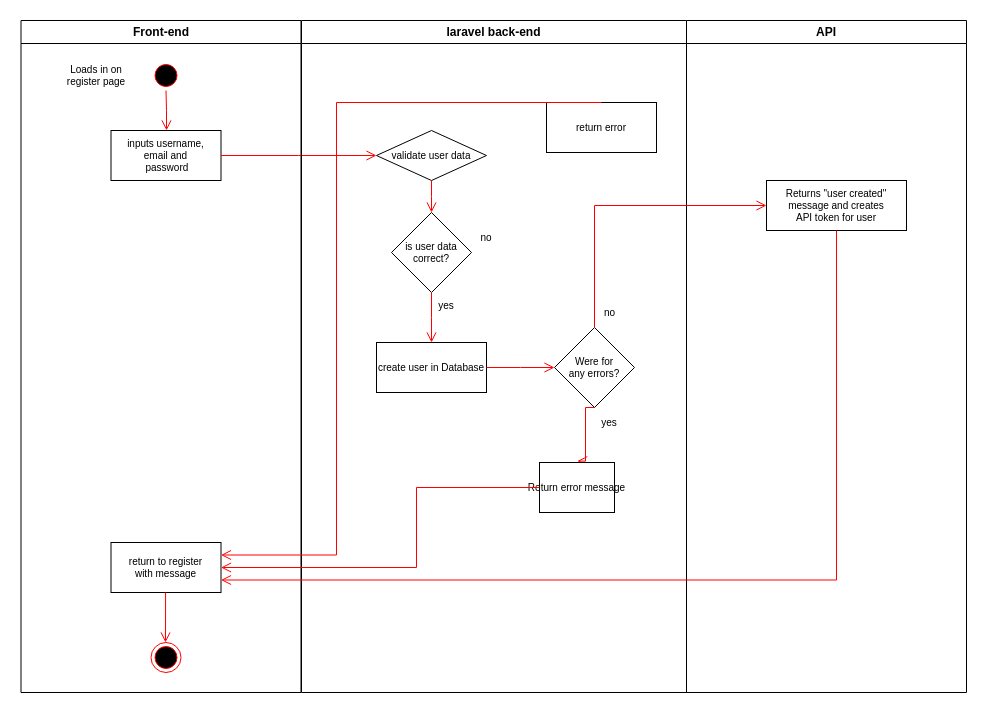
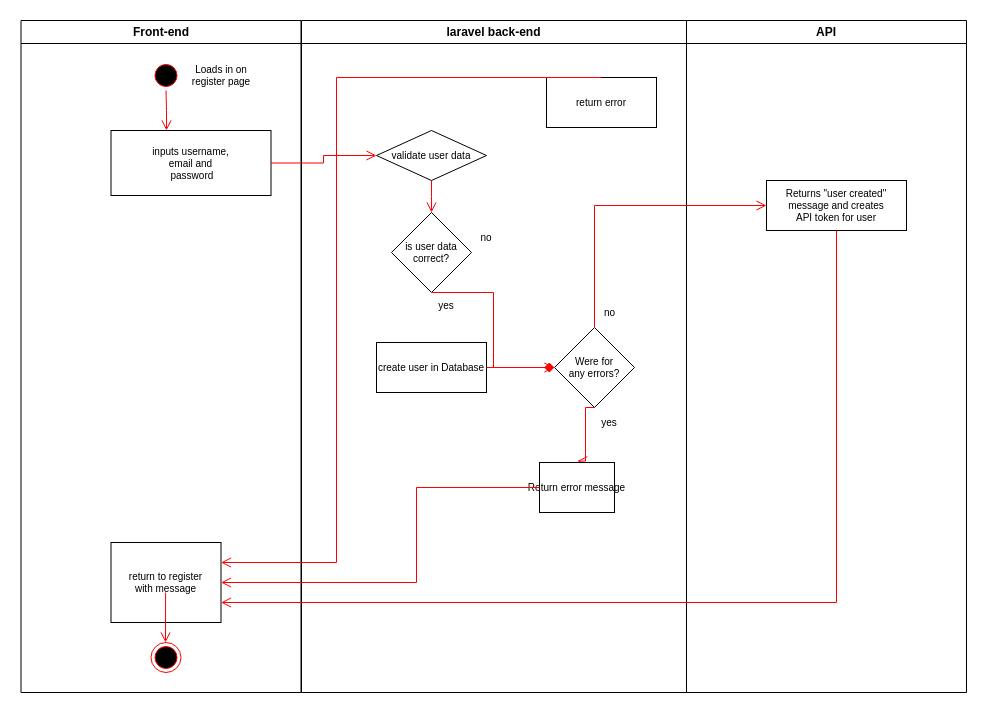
node "Loads in on register page": moved (96, 76) -> (221, 76)
node "return error": moved (602, 128) -> (602, 103)
node "inputs username, email and password": size 110x50 -> 160x65
edge "is user data correct?" -> "create user in Database": now "is user data correct?" -> "Were for any errors?"
edge "create user in Database" -> "Were for any errors?": arrowhead open -> diamond
node "return to register with message": size 110x50 -> 110x80
